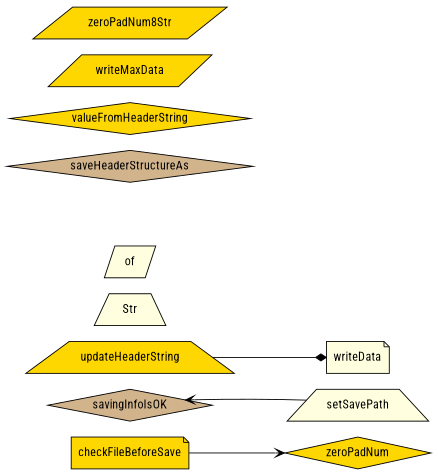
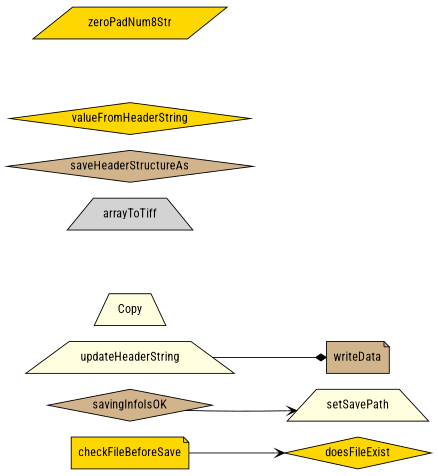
node "writeMaxData": removed
node "arrayToTiff": added
node "of": removed
node "Str": label "Str" -> "Copy"
node "updateHeaderString": fillcolor gold -> lightyellow
node "writeData": fillcolor lightyellow -> tan
edge "setSavePath" -> "savingInfoIsOK": reversed
node "zeroPadNum": label "zeroPadNum" -> "doesFileExist"
